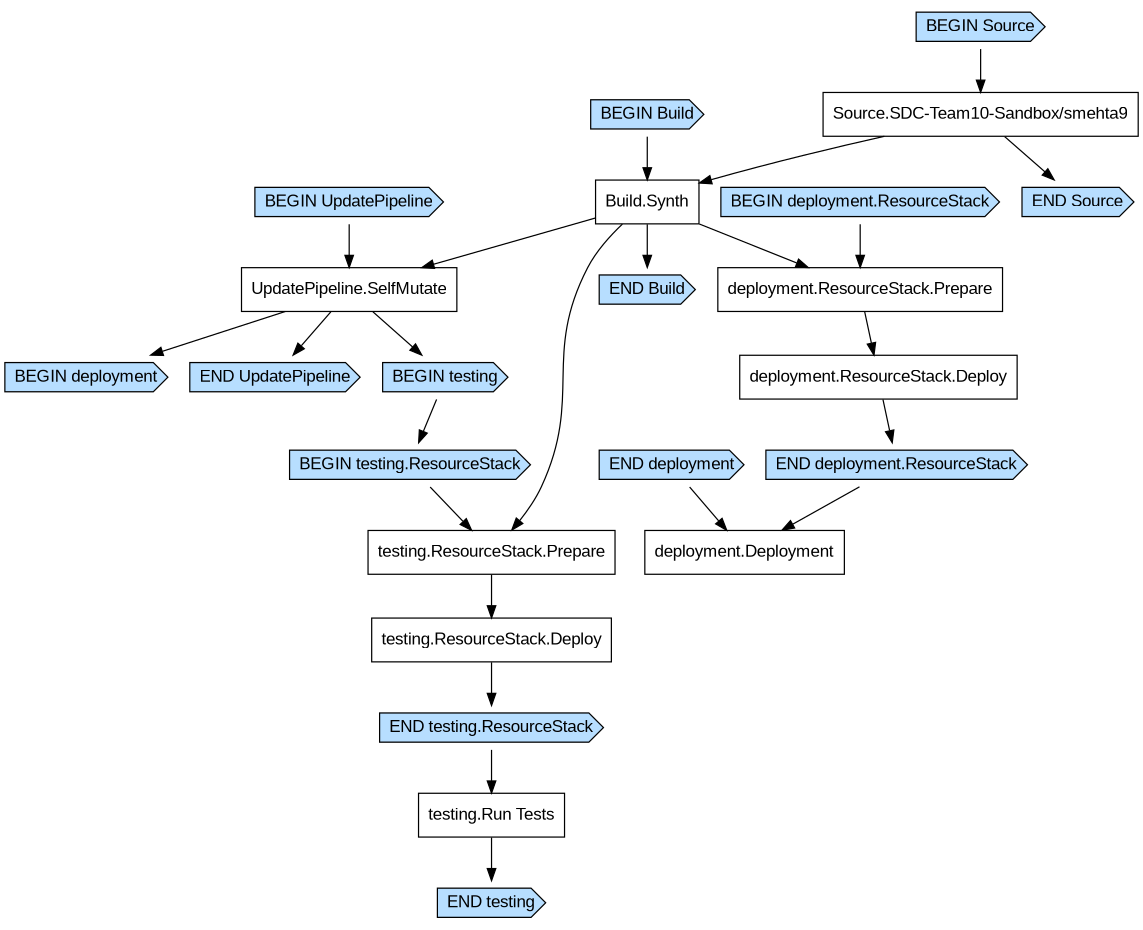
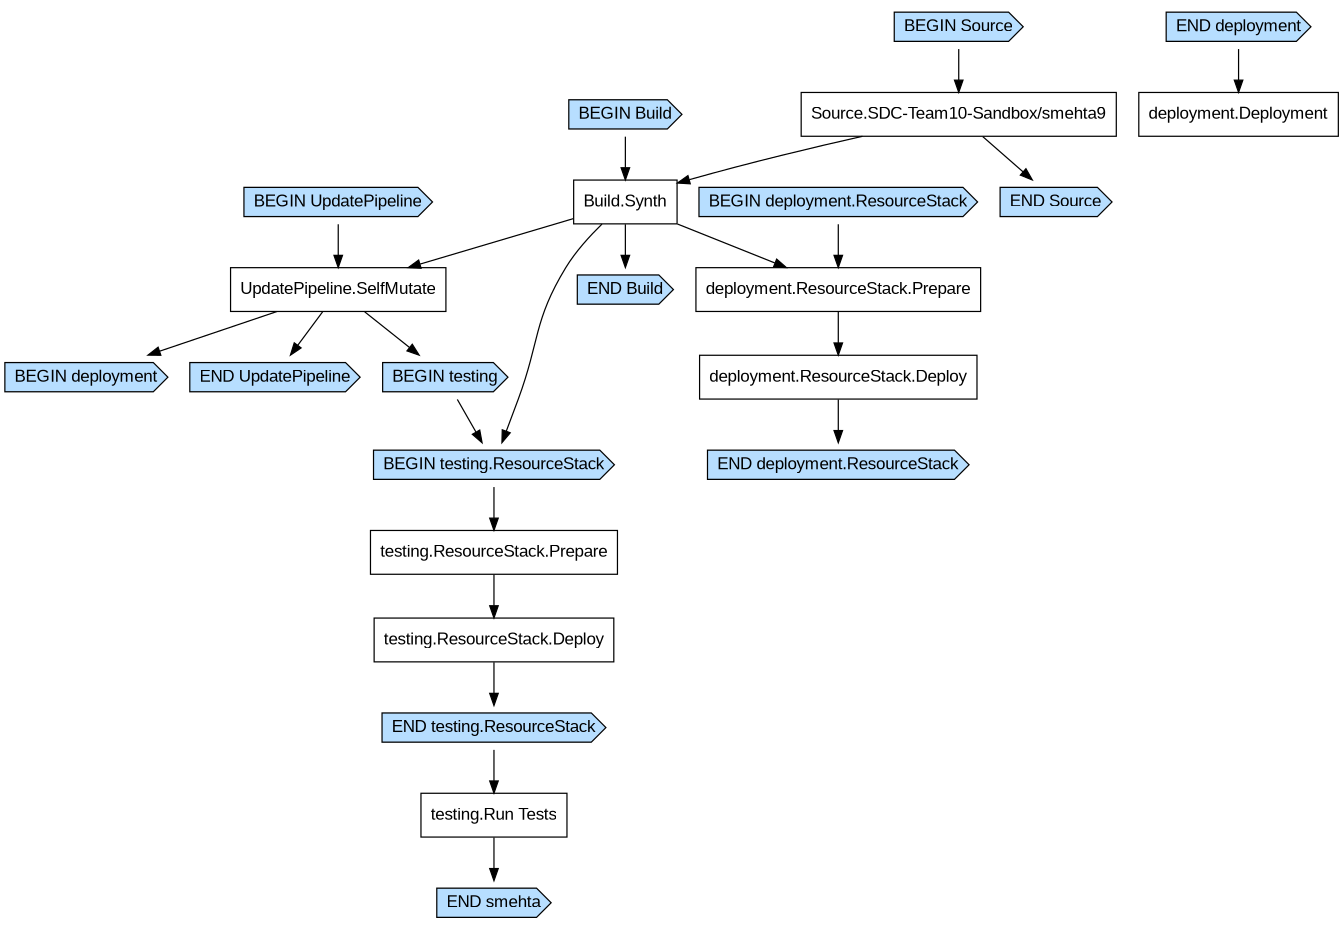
edge "Build.Synth" -> "testing.ResourceStack.Prepare": now "Build.Synth" -> "BEGIN testing.ResourceStack"
edge "END deployment.ResourceStack" -> "deployment.Deployment": removed
node "END testing": label "END testing" -> "END smehta"
